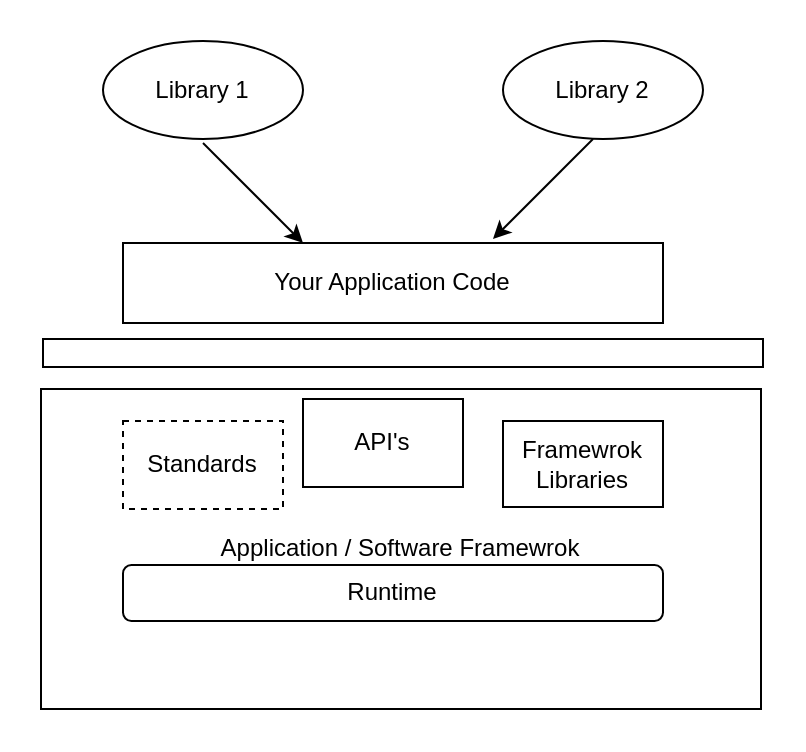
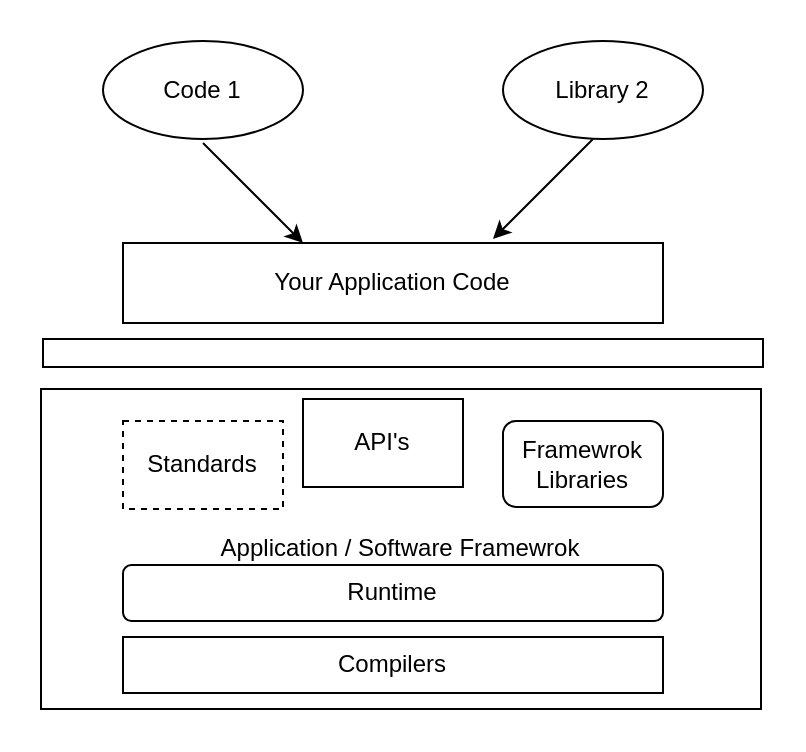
node "Library 1": label "Library 1" -> "Code 1"
node "Framewrok Libraries": shape rectangle -> rounded rectangle
node "Compilers": added
